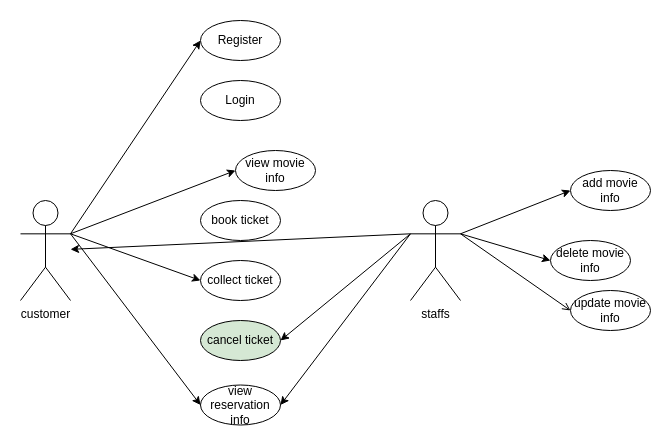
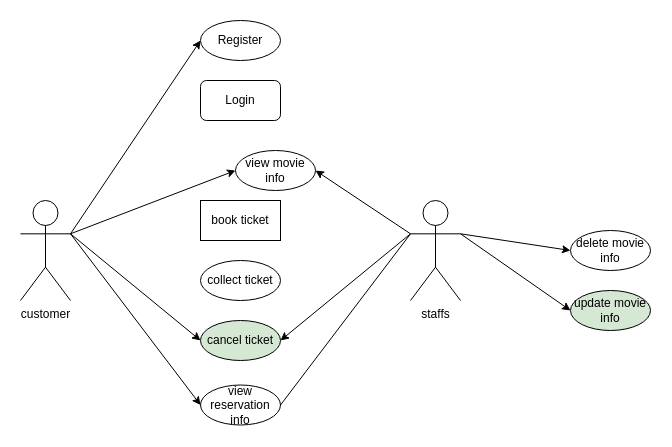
node "Login": shape ellipse -> rounded rectangle
node "add movie info": removed
edge "staffs" -> "add movie info": removed
node "book ticket": shape ellipse -> rectangle
edge "staffs" -> "customer": now "staffs" -> "view movie info"
edge "customer" -> "collect ticket": removed
node "delete movie info": moved (591, 261) -> (611, 251)
edge "customer" -> "cancel ticket": added
edge "staffs" -> "update movie info": arrowhead open -> classic
node "update movie info": fillcolor #ffffff -> #d5e8d4
edge "staffs" -> "view reservation info": arrowhead classic -> none
